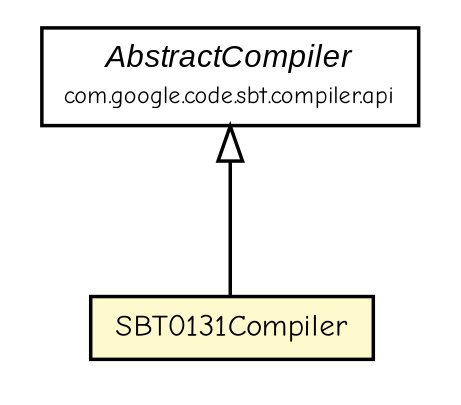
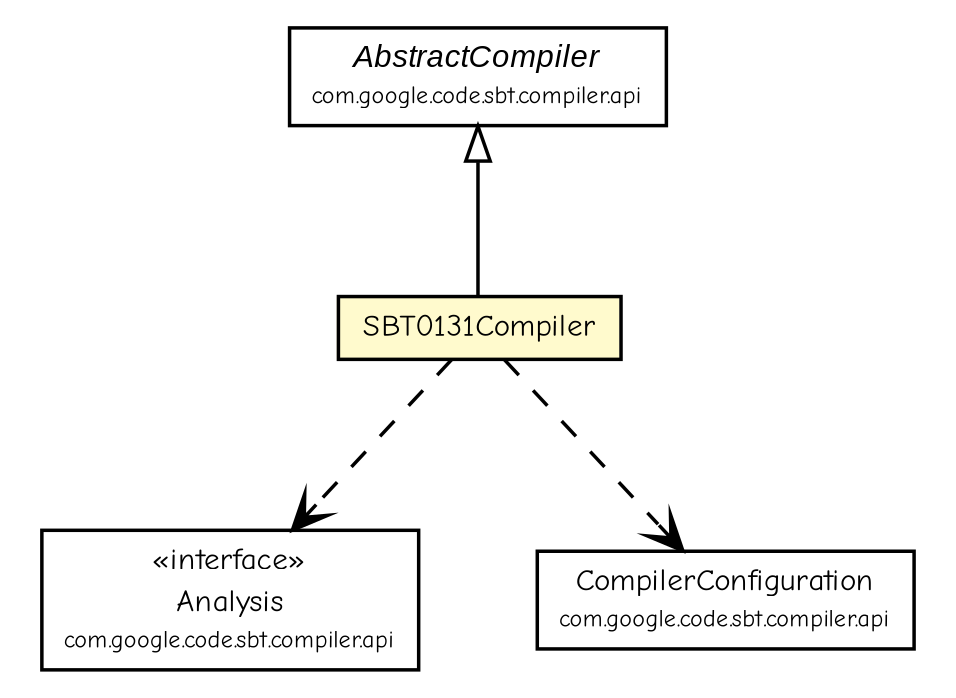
node "Analysis": added
node "CompilerConfiguration": added
